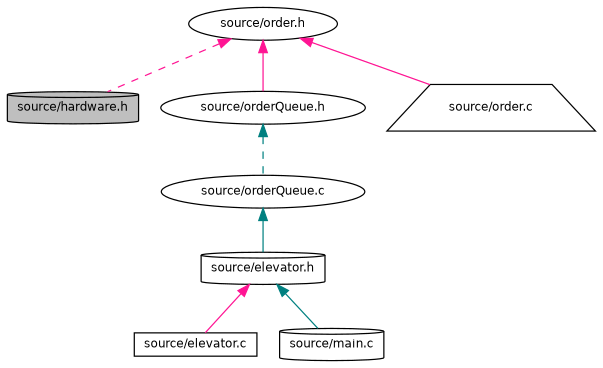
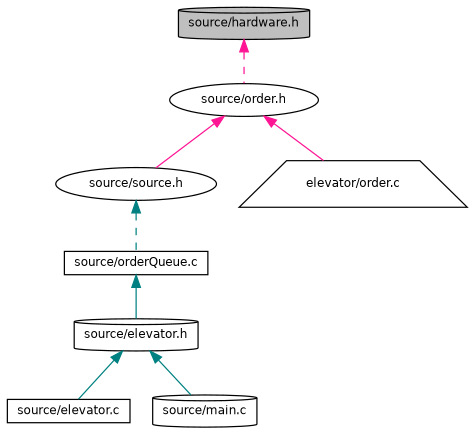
edge "source/hardware.h" -> "source/order.h": reversed
node "source/orderQueue.h": label "source/orderQueue.h" -> "source/source.h"
node "source/order.c": label "source/order.c" -> "elevator/order.c"
node "source/orderQueue.c": shape ellipse -> box
edge "source/elevator.c" -> "source/elevator.h": color deeppink -> teal
